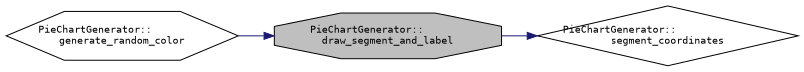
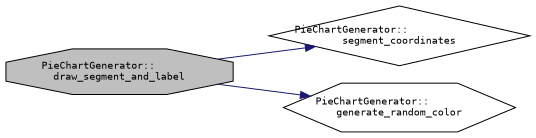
edge "PieChartGenerator:: generate_random_color" -> "PieChartGenerator:: draw_segment_and_label": reversed
